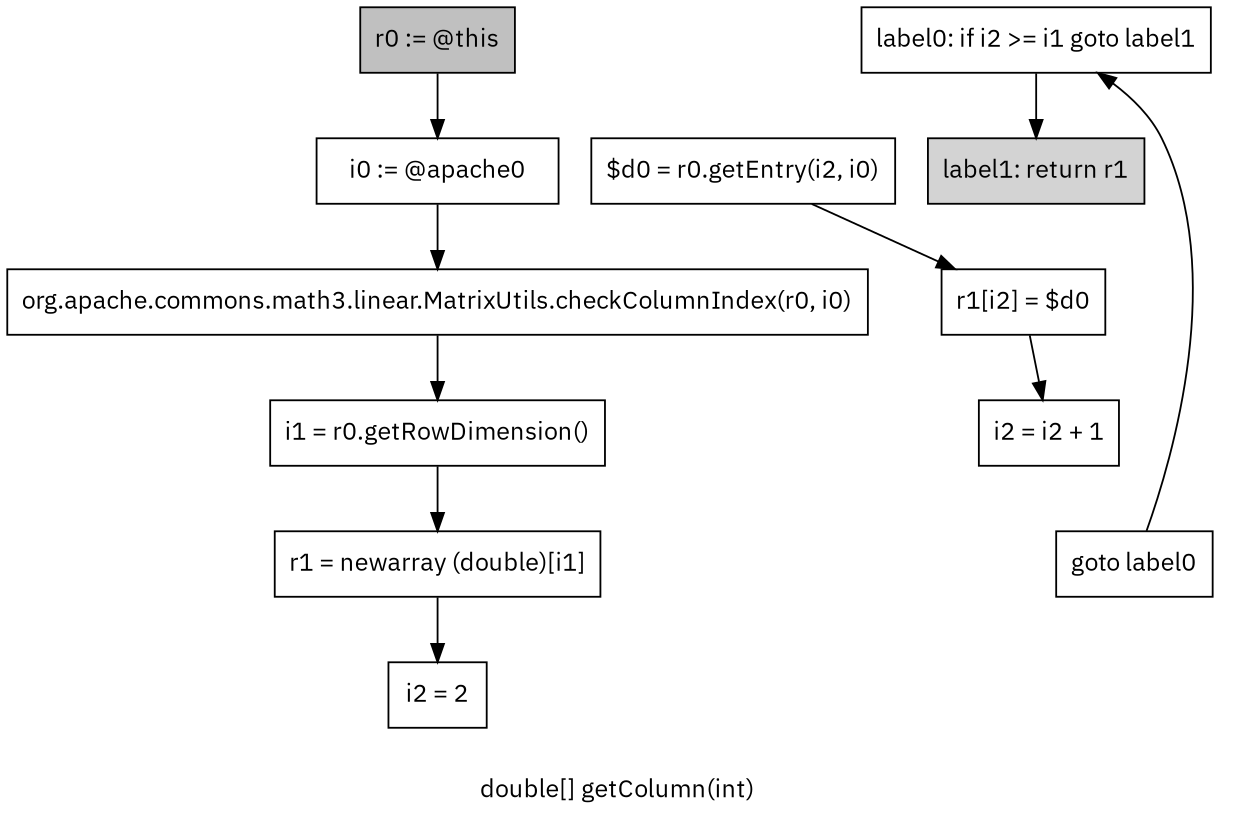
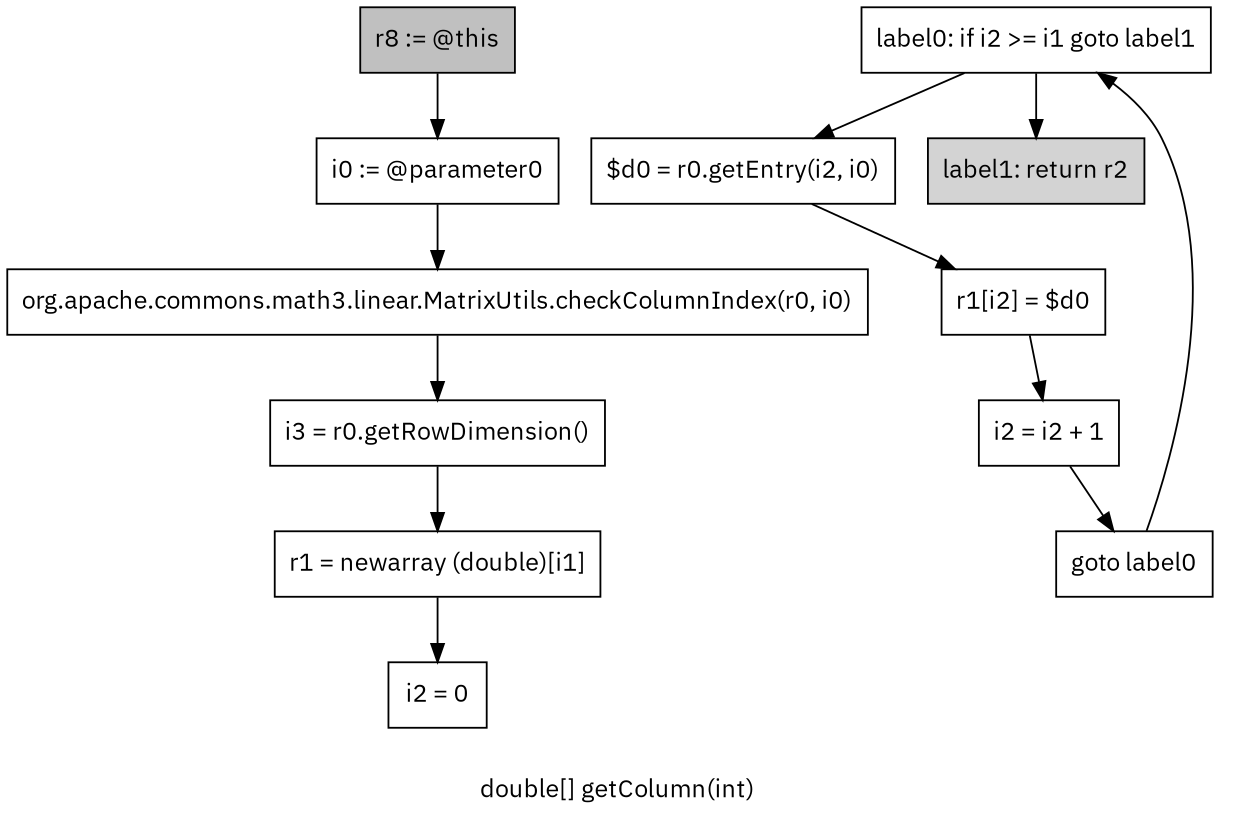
node "r0 := @this": label "r0 := @this" -> "r8 := @this"
edge "label0: if i2 >= i1 goto label1" -> "$d0 = r0.getEntry(i2, i0)": added
node "i0 := @apache0": label "i0 := @apache0" -> "i0 := @parameter0"
node "label1: return r1": label "label1: return r1" -> "label1: return r2"
node "i1 = r0.getRowDimension()": label "i1 = r0.getRowDimension()" -> "i3 = r0.getRowDimension()"
edge "i2 = i2 + 1" -> "goto label0": added
node "i2 = 2": label "i2 = 2" -> "i2 = 0"
